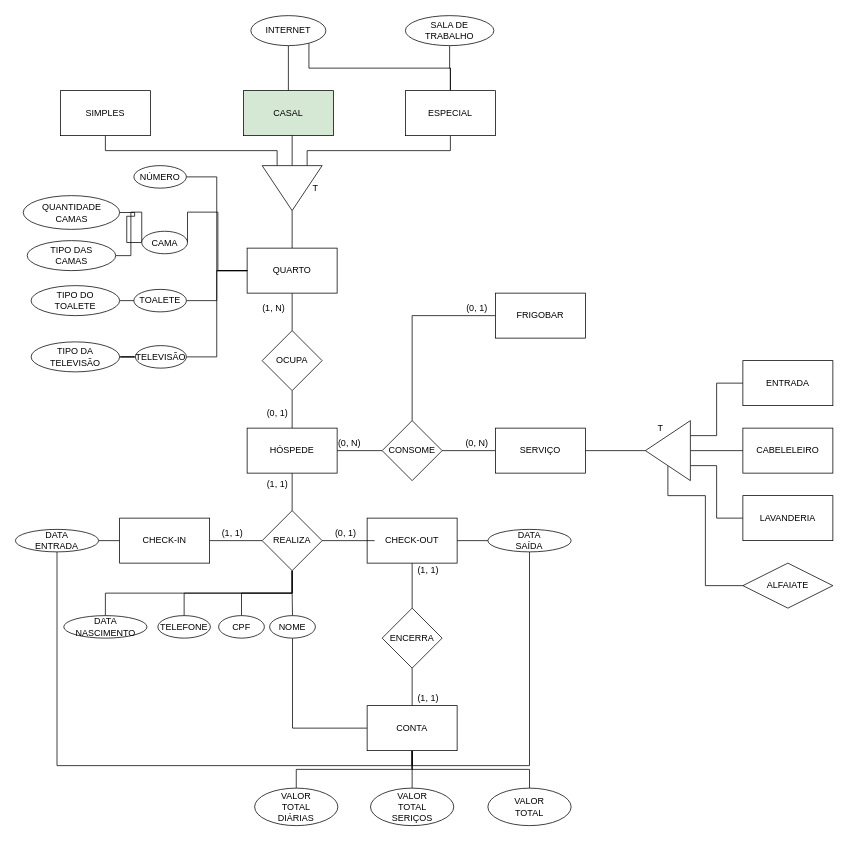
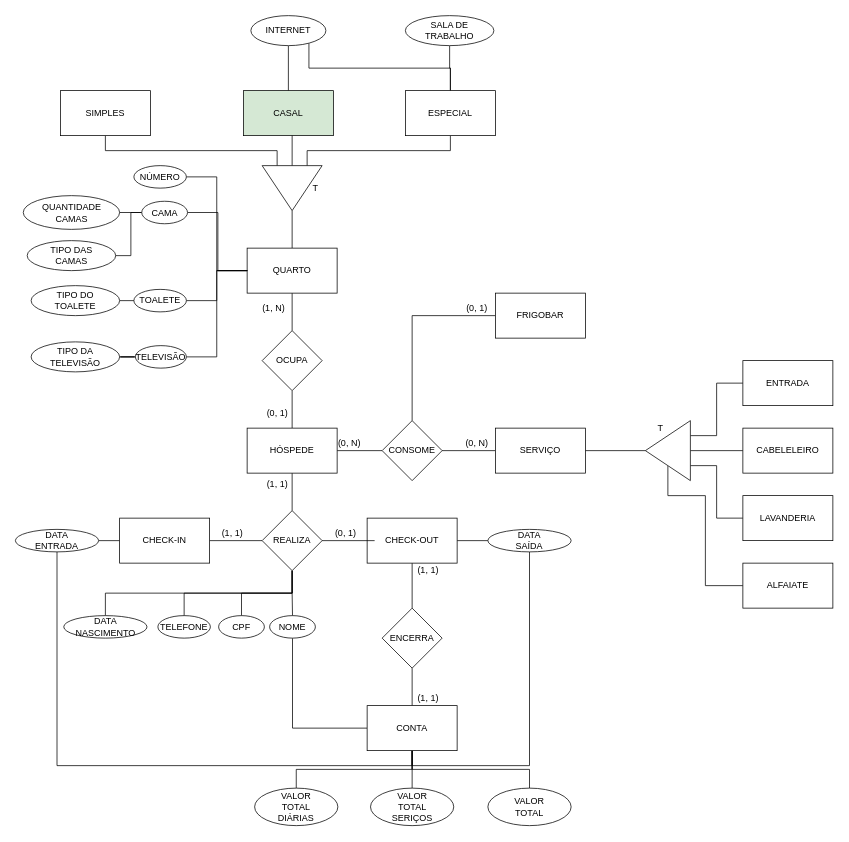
node "CAMA": moved (165, 242) -> (165, 212)
node "ALFAIATE": shape diamond -> rectangle
